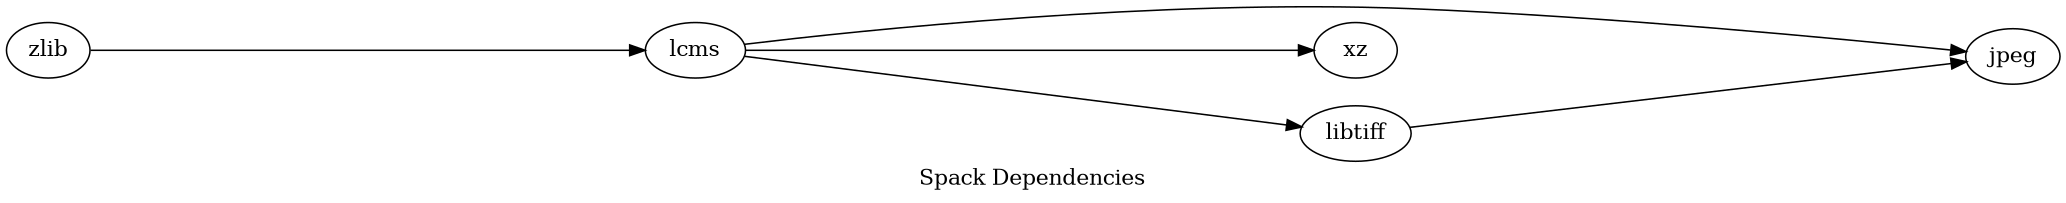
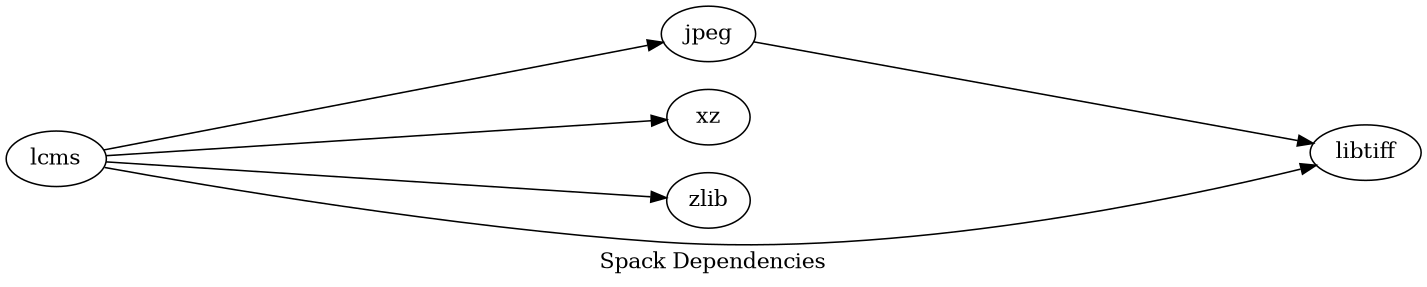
edge "zlib" -> "lcms": reversed
edge "libtiff" -> "jpeg": reversed
